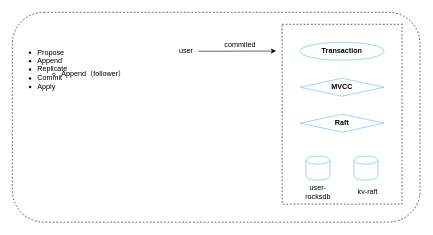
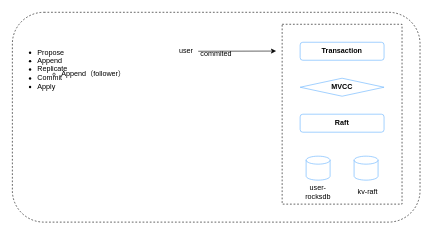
node "commited": moved (240, 45) -> (216, 54)
node "Transaction": shape ellipse -> rounded rectangle
node "Raft": shape diamond -> rounded rectangle
